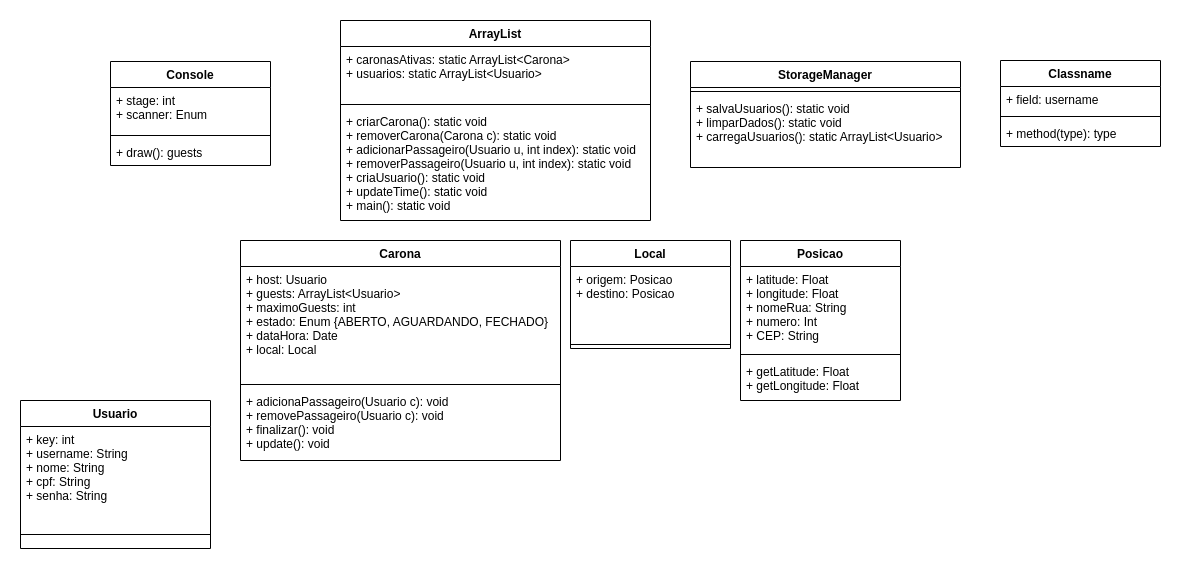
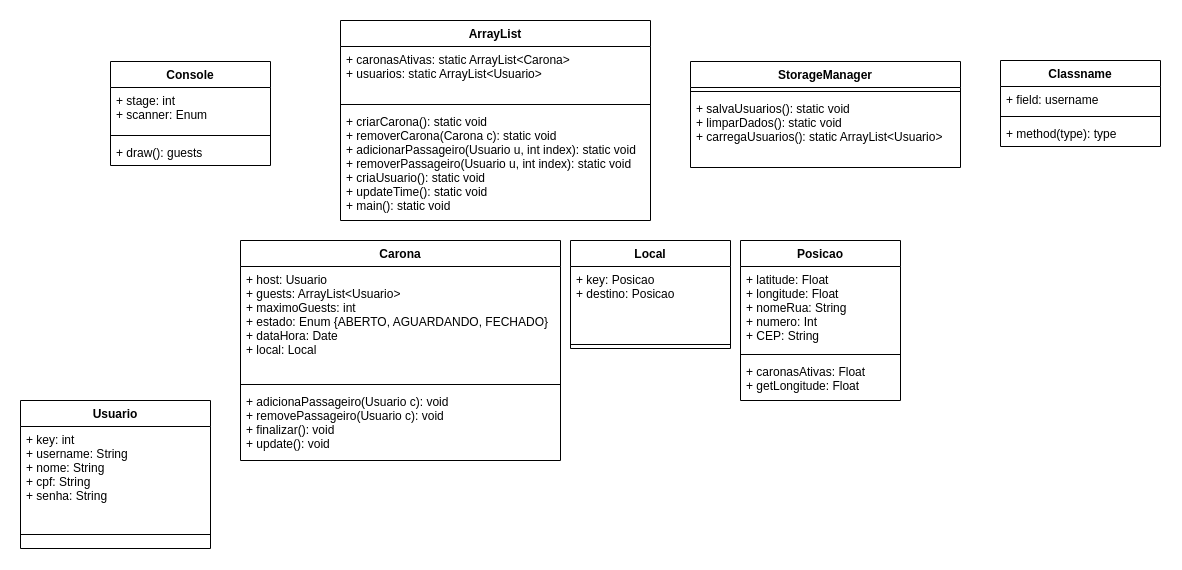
node "+ origem: Posicao + destino: Posicao": label "+ origem: Posicao + destino: Posicao" -> "+ key: Posicao + destino: Posicao"
node "+ getLatitude: Float + getLongitude: Float": label "+ getLatitude: Float + getLongitude: Float" -> "+ caronasAtivas: Float + getLongitude: Float"
